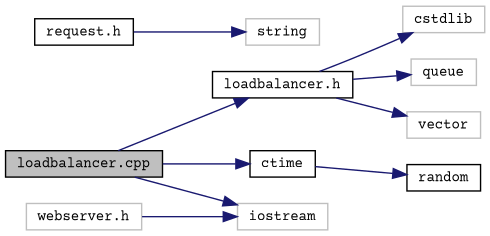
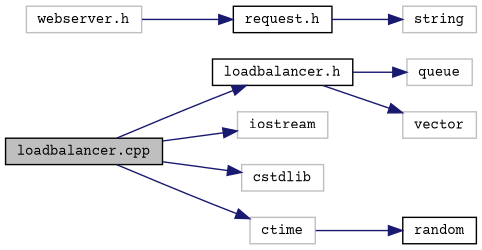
edge "loadbalancer.h" -> "cstdlib": now "loadbalancer.cpp" -> "cstdlib"
node "ctime": color black -> grey75
edge "webserver.h" -> "iostream": now "webserver.h" -> "request.h"
